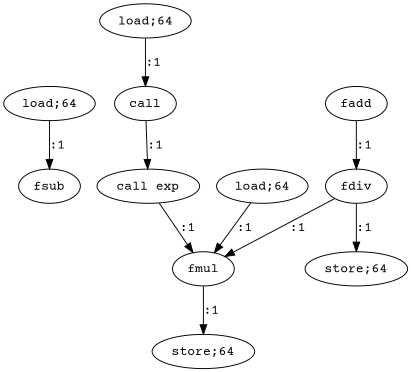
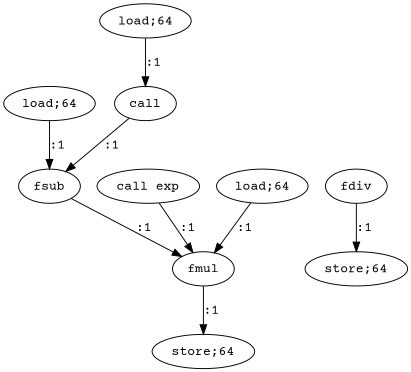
node "fadd": removed
edge "call" -> "call exp": now "call" -> "fsub"
edge "fdiv" -> "fmul": now "fsub" -> "fmul"
